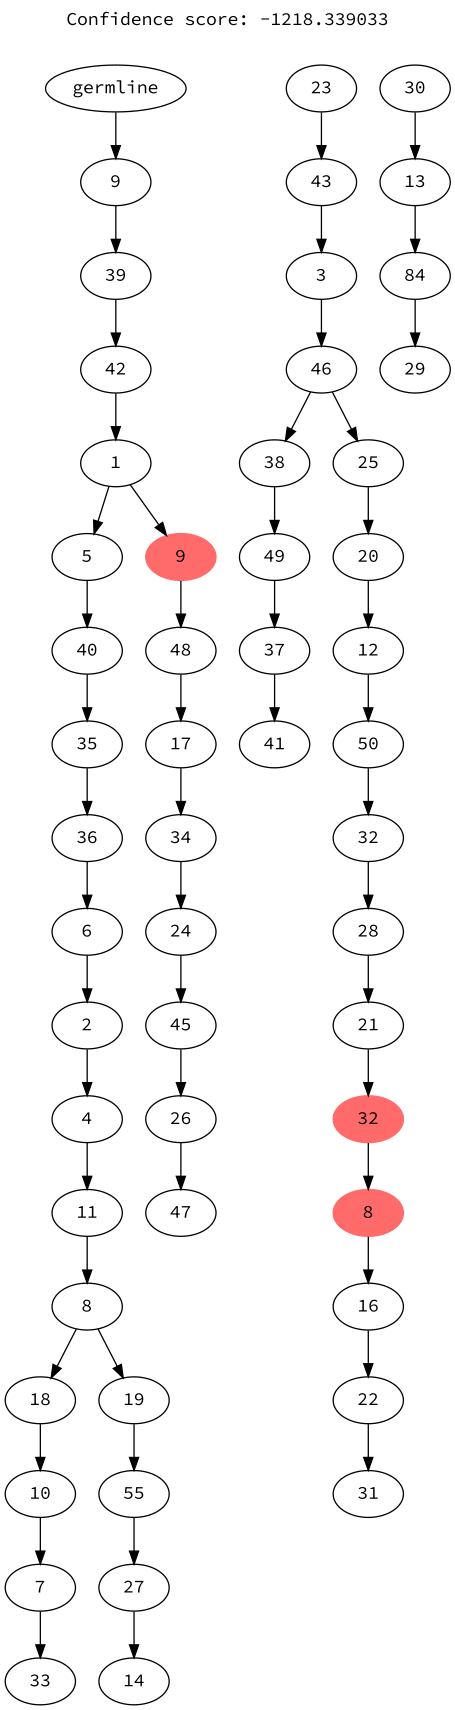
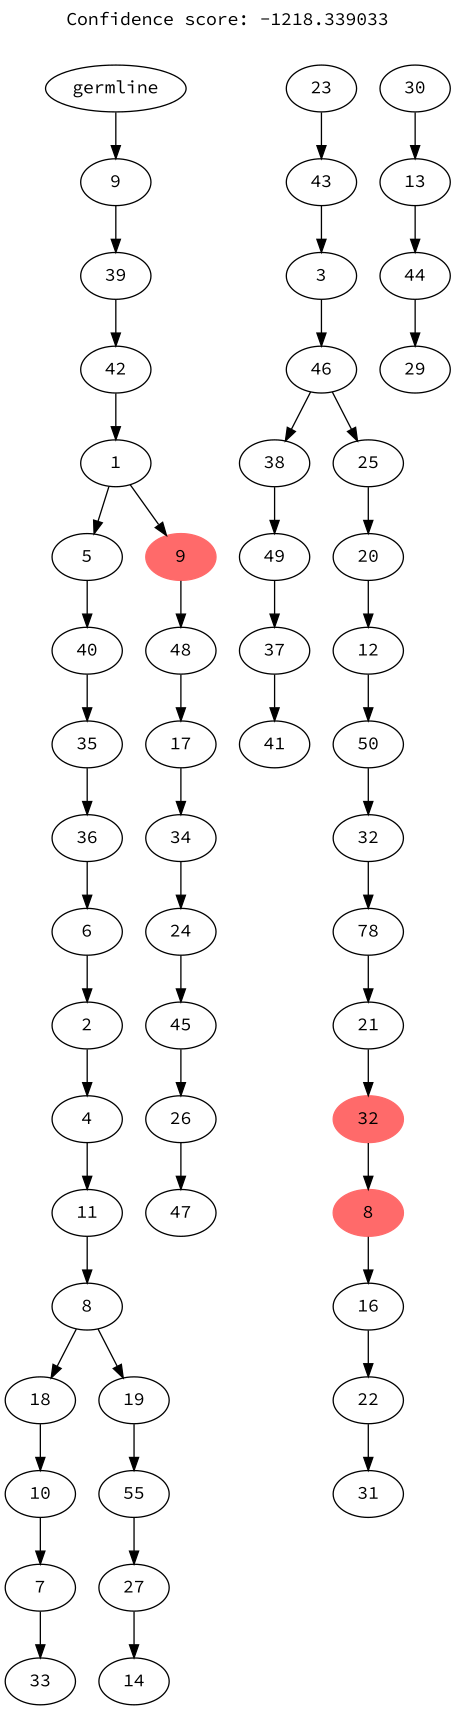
node "84": label "84" -> "44"
node "28": label "28" -> "78"
